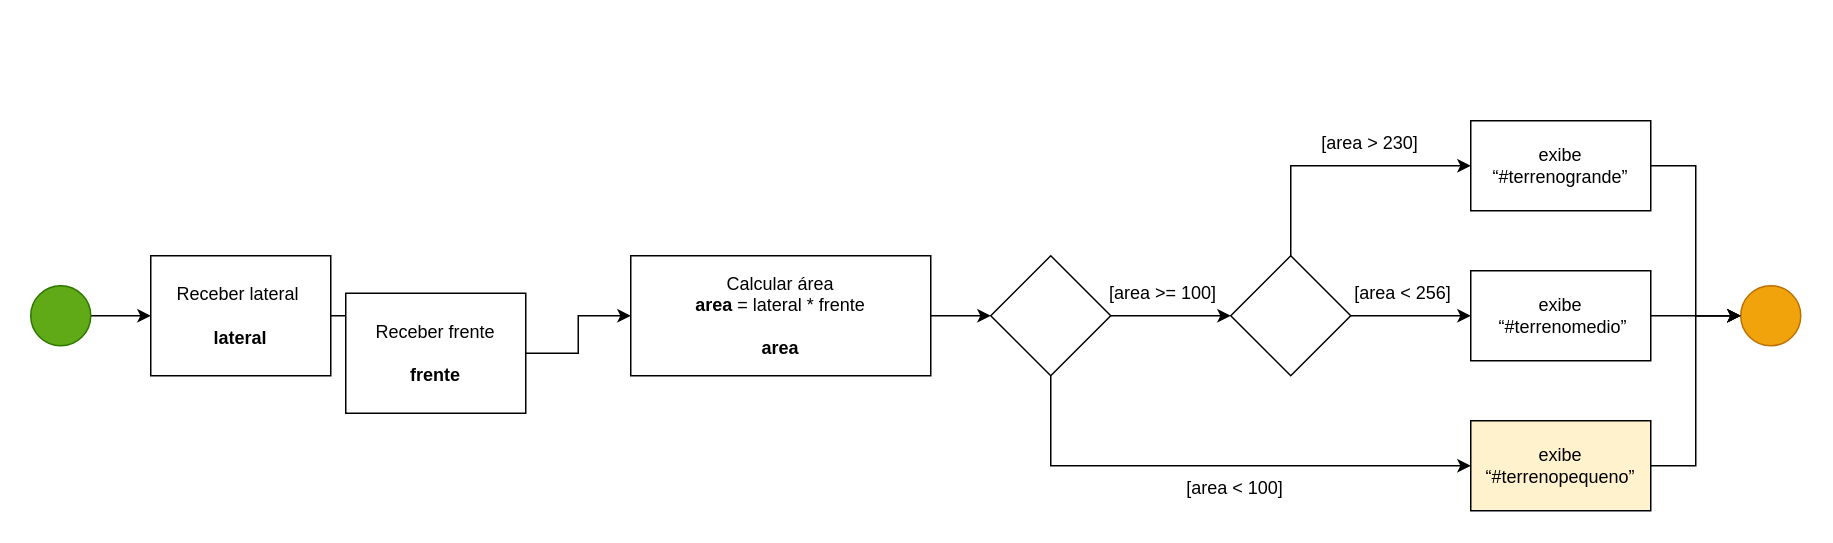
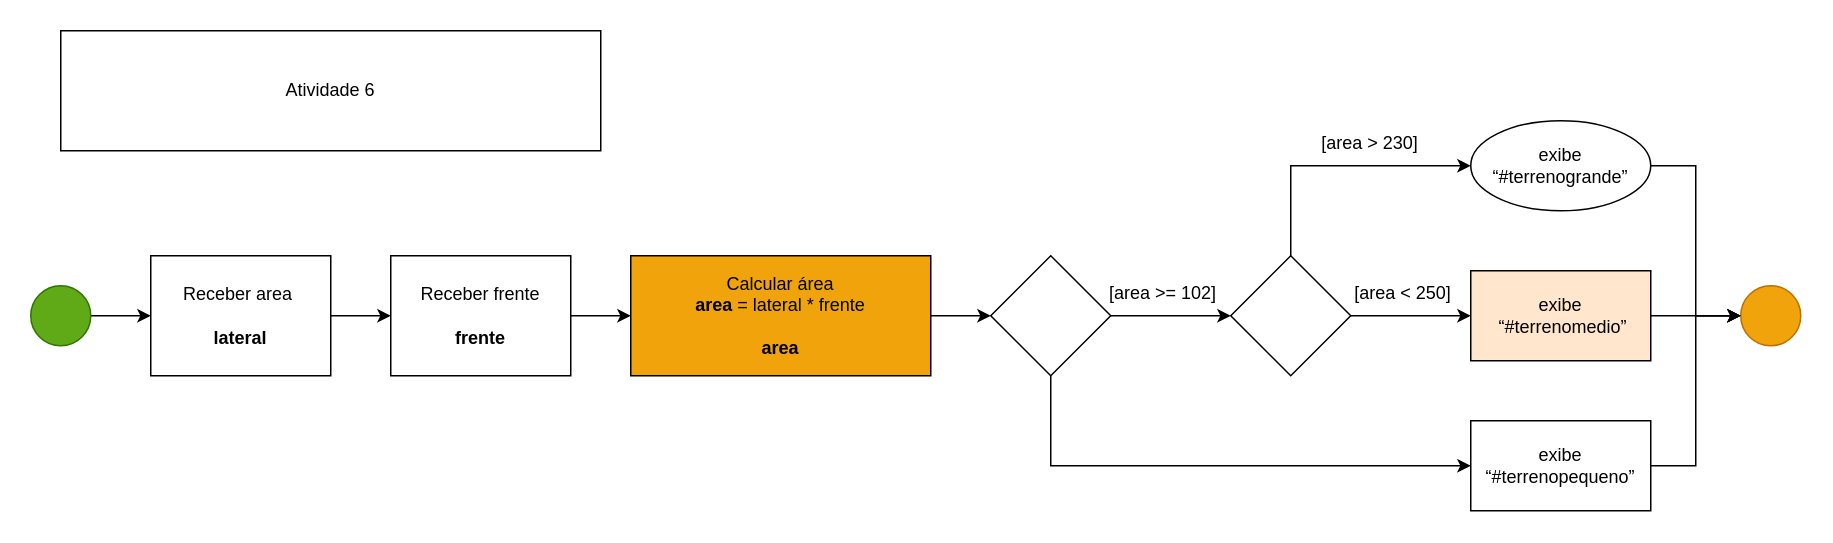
node "Atividade 6": added
node "exibe “#terrenogrande”": shape rectangle -> ellipse
node "[area >= 100]": label "[area >= 100]" -> "[area >= 102]"
node "[area < 256]": label "[area < 256]" -> "[area < 250]"
node "Receber lateral lateral": label "Receber lateral lateral" -> "Receber area lateral"
node "Calcular área area = lateral * frente area": fillcolor #ffffff -> #f0a30a
node "exibe “#terrenomedio”": fillcolor #ffffff -> #ffe6cc
node "Receber frente frente": moved (436, 353) -> (481, 316)
node "exibe “#terrenopequeno”": fillcolor #fff2cc -> #ffffff
node "[area < 100]": removed
